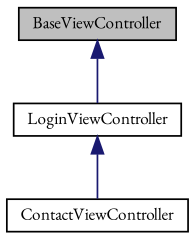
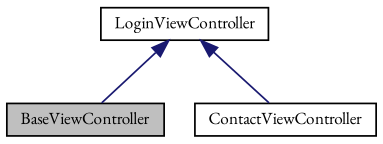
edge "LoginViewController" -> "BaseViewController": reversed
